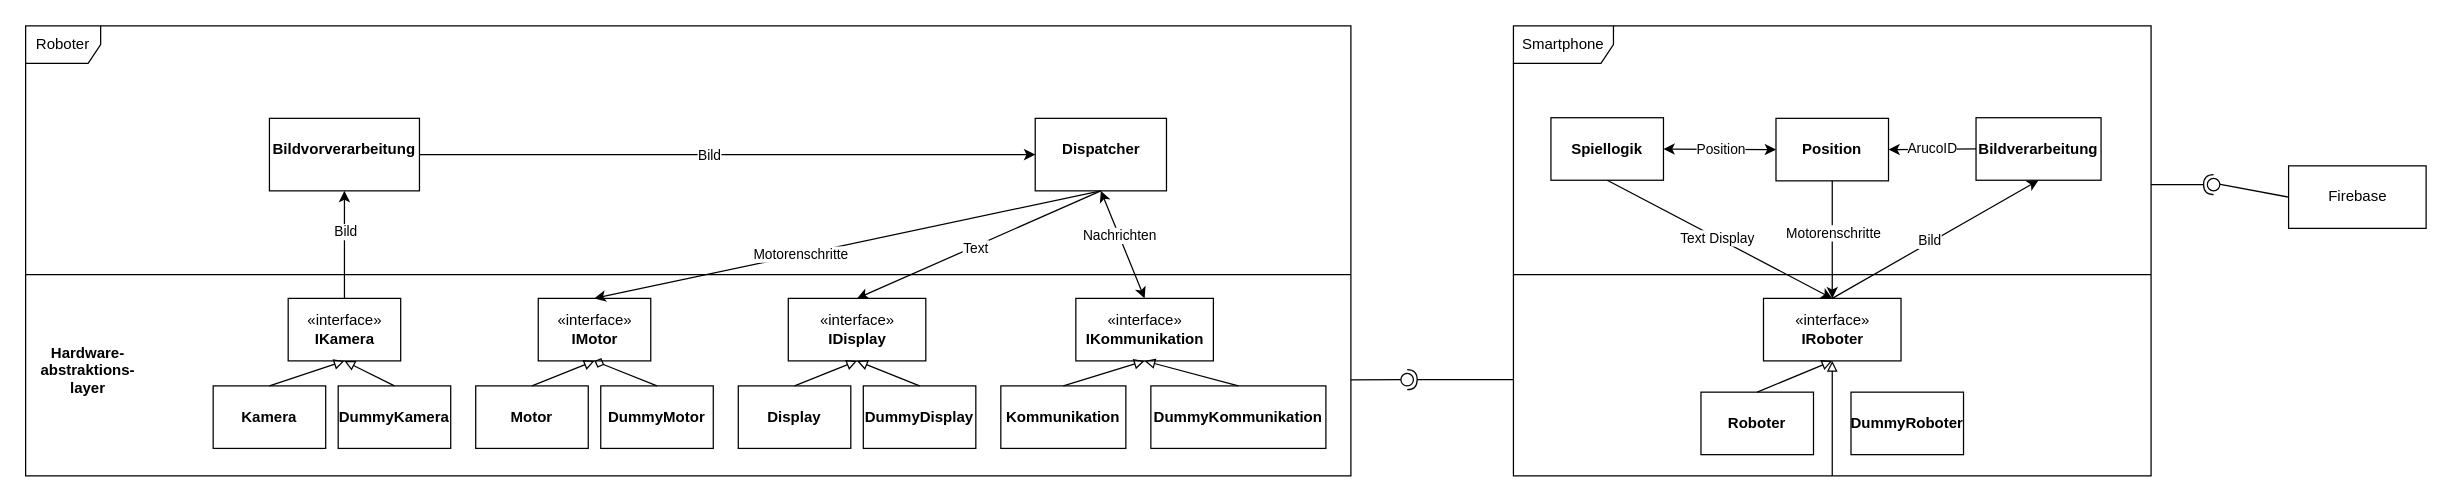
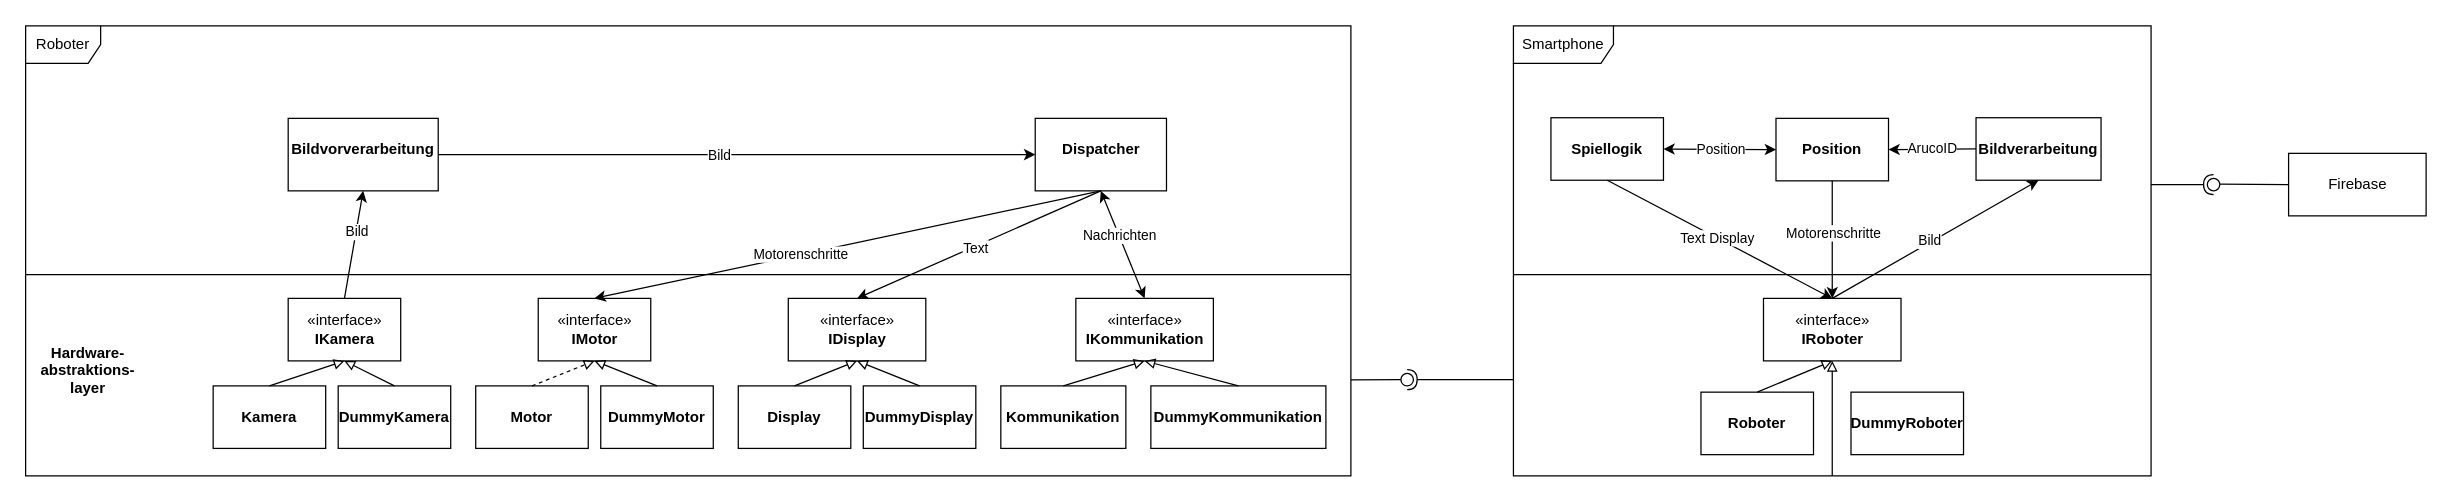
node "Bildvorverarbeitung": moved (344, 154) -> (363, 154)
node "Firebase": moved (2357, 197) -> (2357, 184)
edge "DummyMotor" -> "«interface» IMotor": arrowhead diamond -> block
edge "Motor" -> "«interface» IMotor": style solid -> dashed
